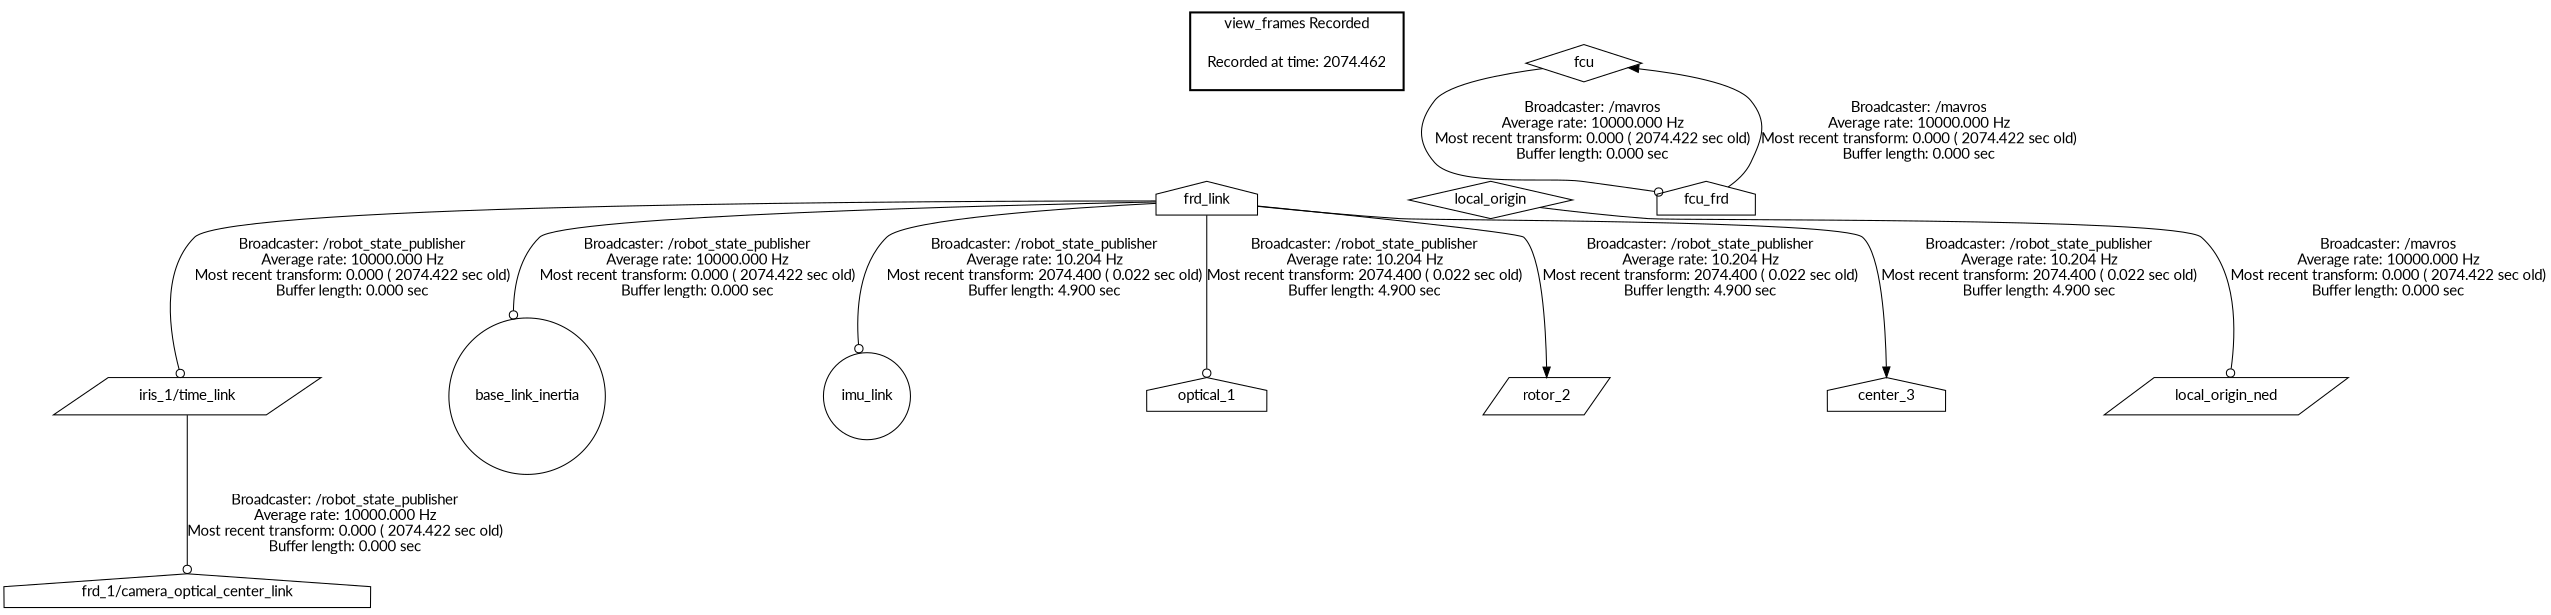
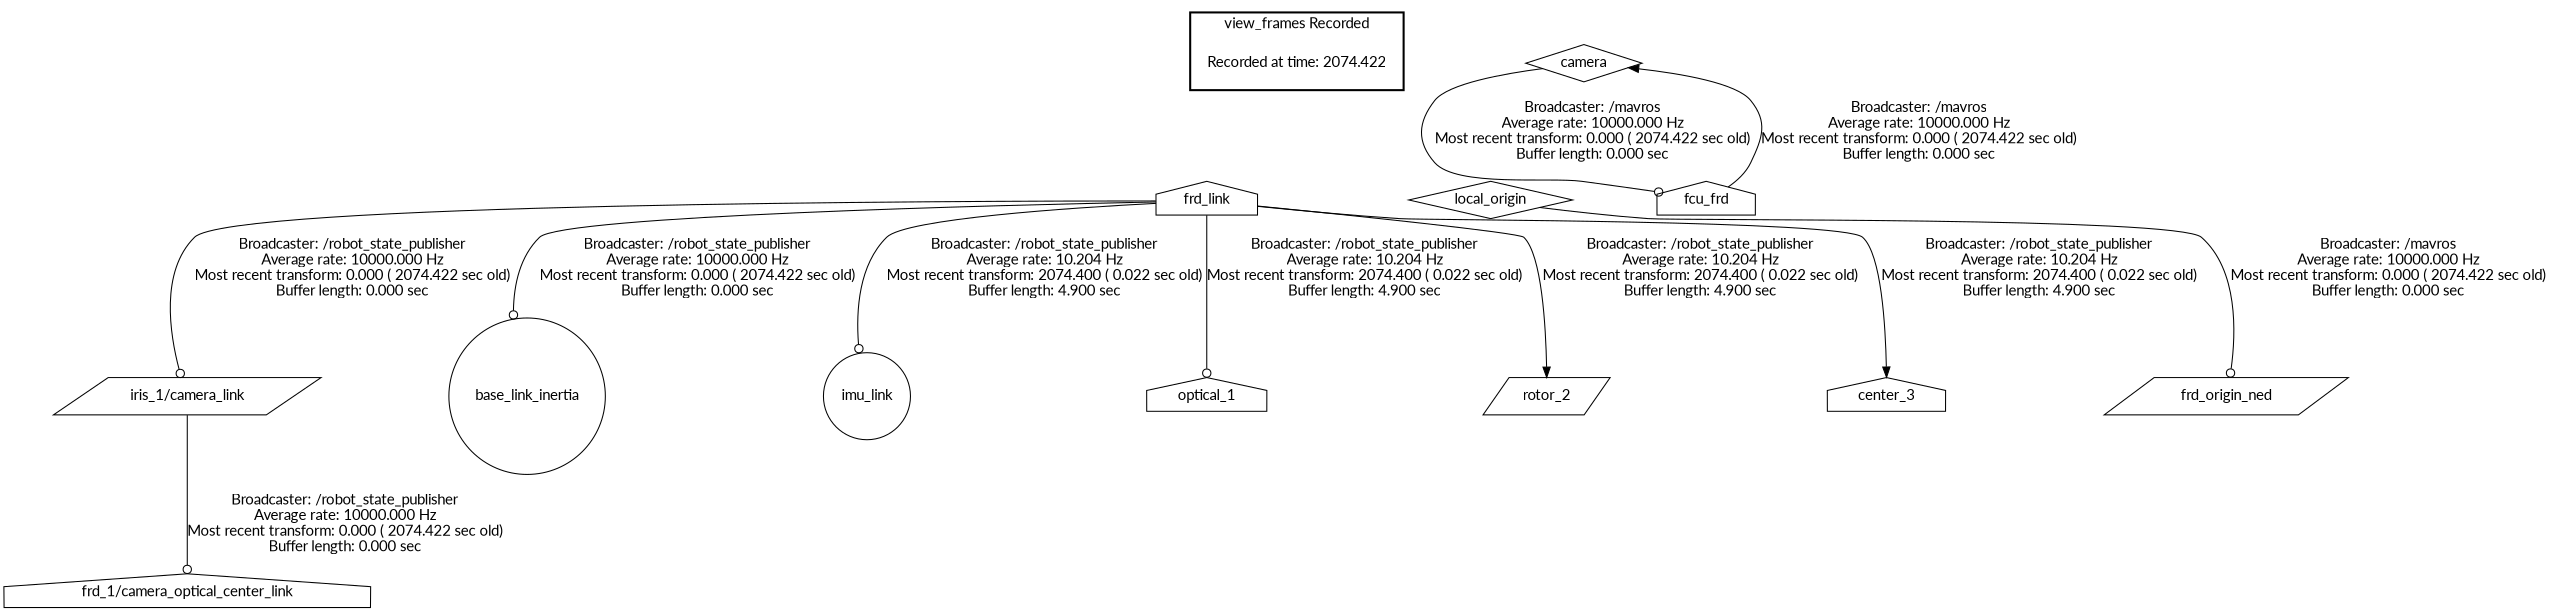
node "Recorded at time: 2074.462": label "Recorded at time: 2074.462" -> "Recorded at time: 2074.422"
node "fcu": label "fcu" -> "camera"
node "iris_1/time_link": label "iris_1/time_link" -> "iris_1/camera_link"
node "local_origin_ned": label "local_origin_ned" -> "frd_origin_ned"
